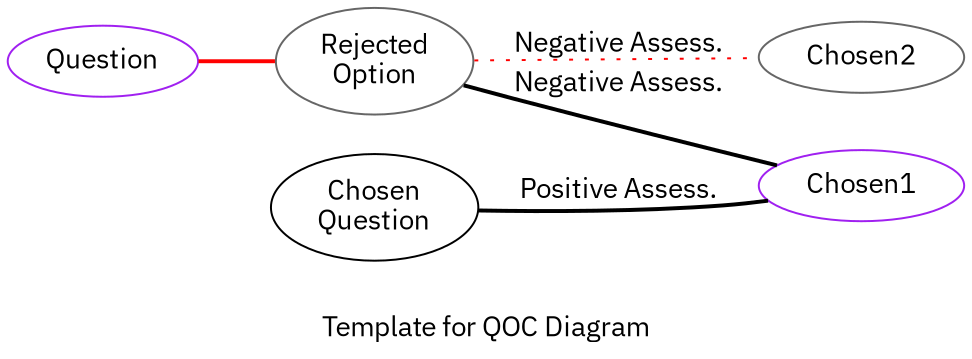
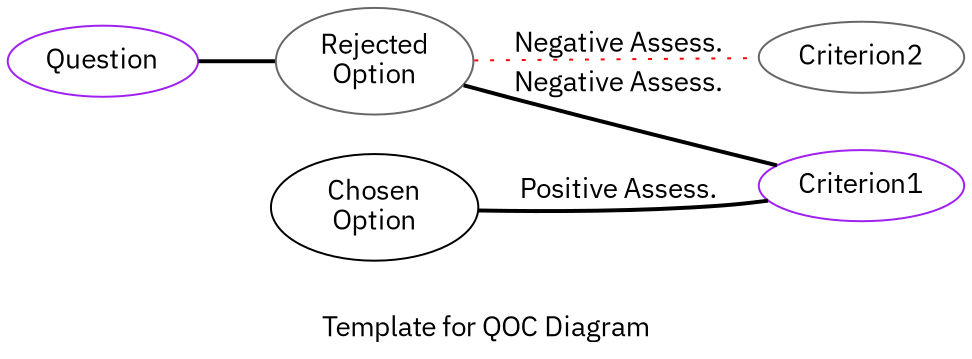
node "Chosen2": label "Chosen2" -> "Criterion2"
edge "Question" -- "Rejected Option": color red -> black
node "Chosen1": label "Chosen1" -> "Criterion1"
node "Chosen Question": label "Chosen Question" -> "Chosen Option"
